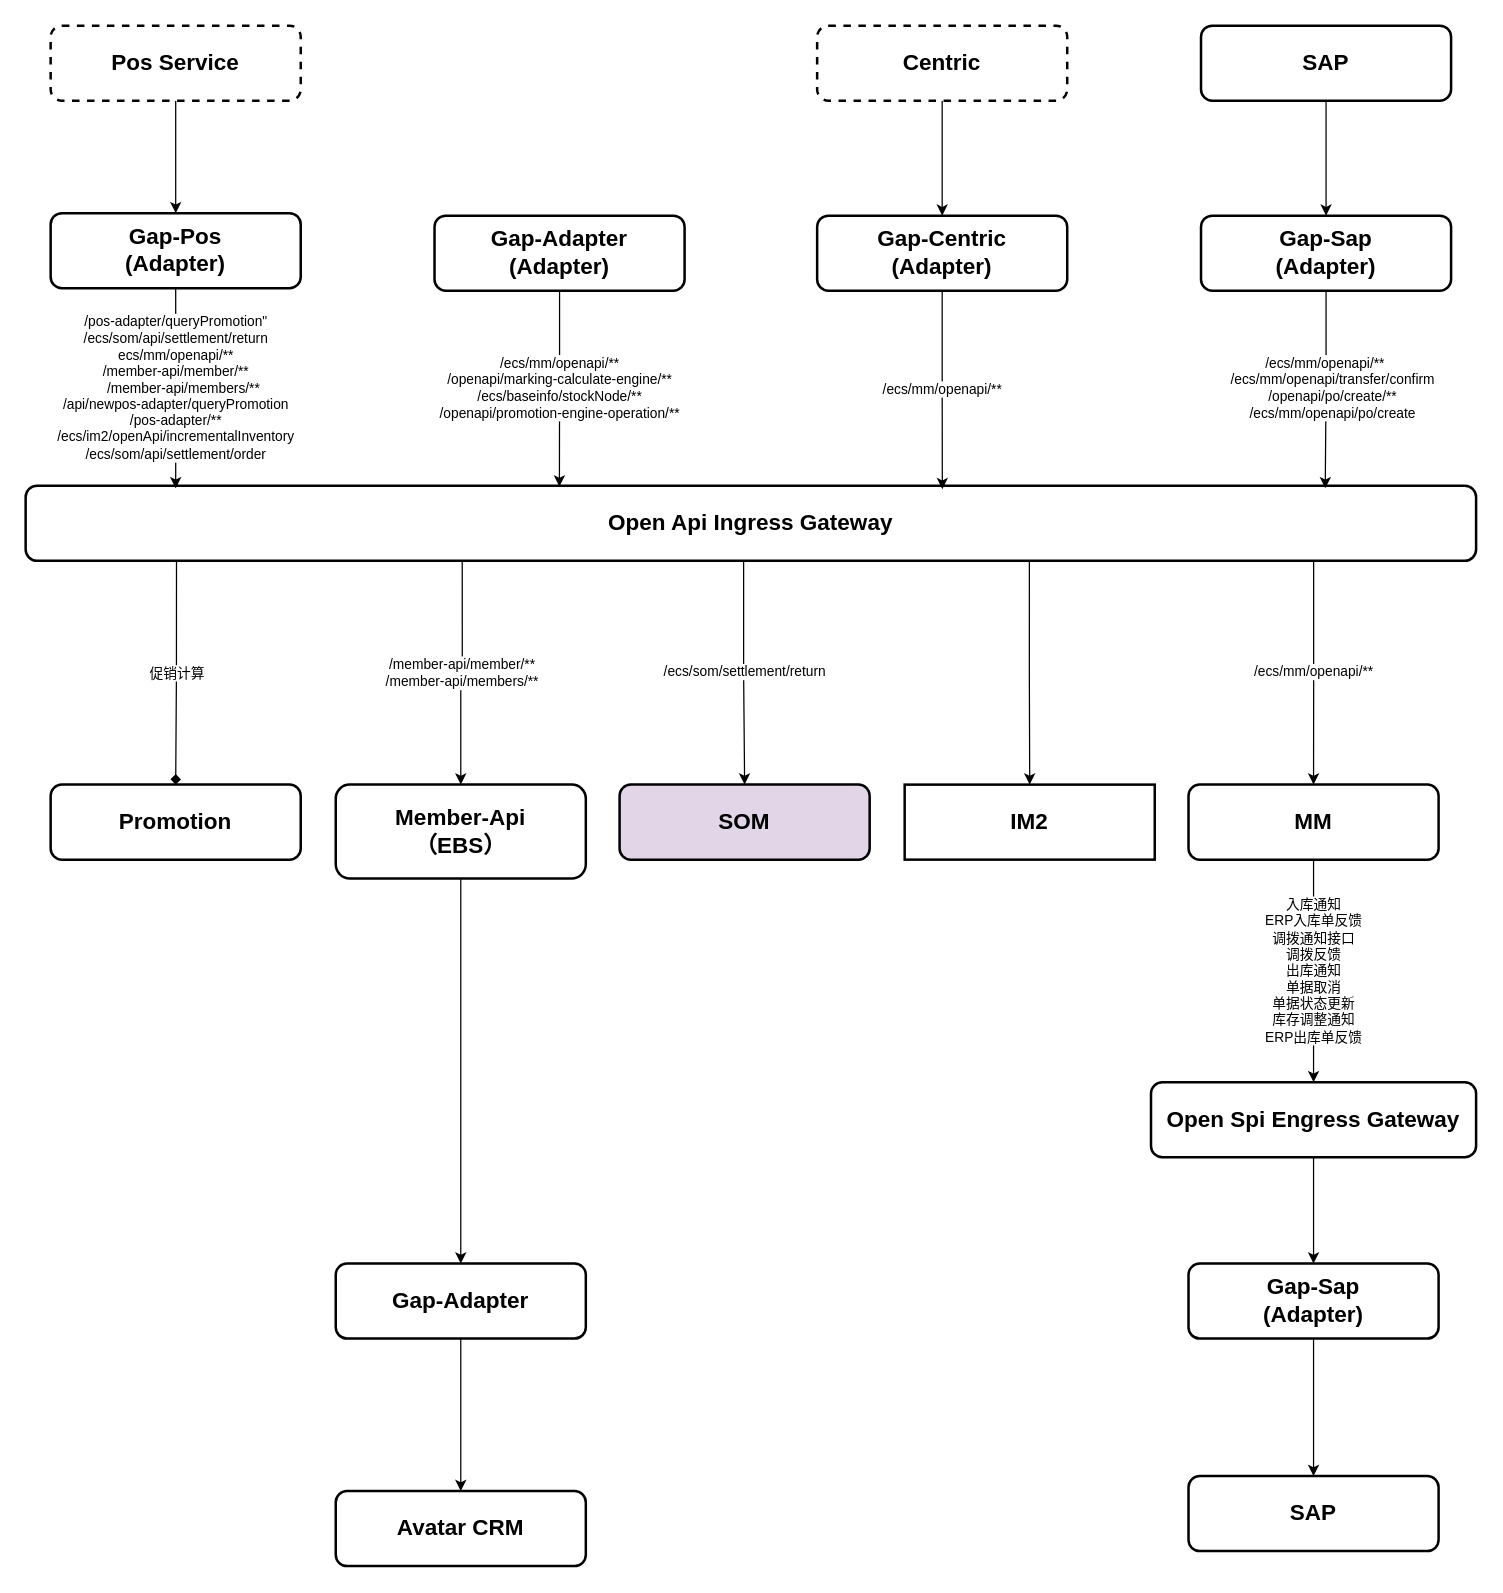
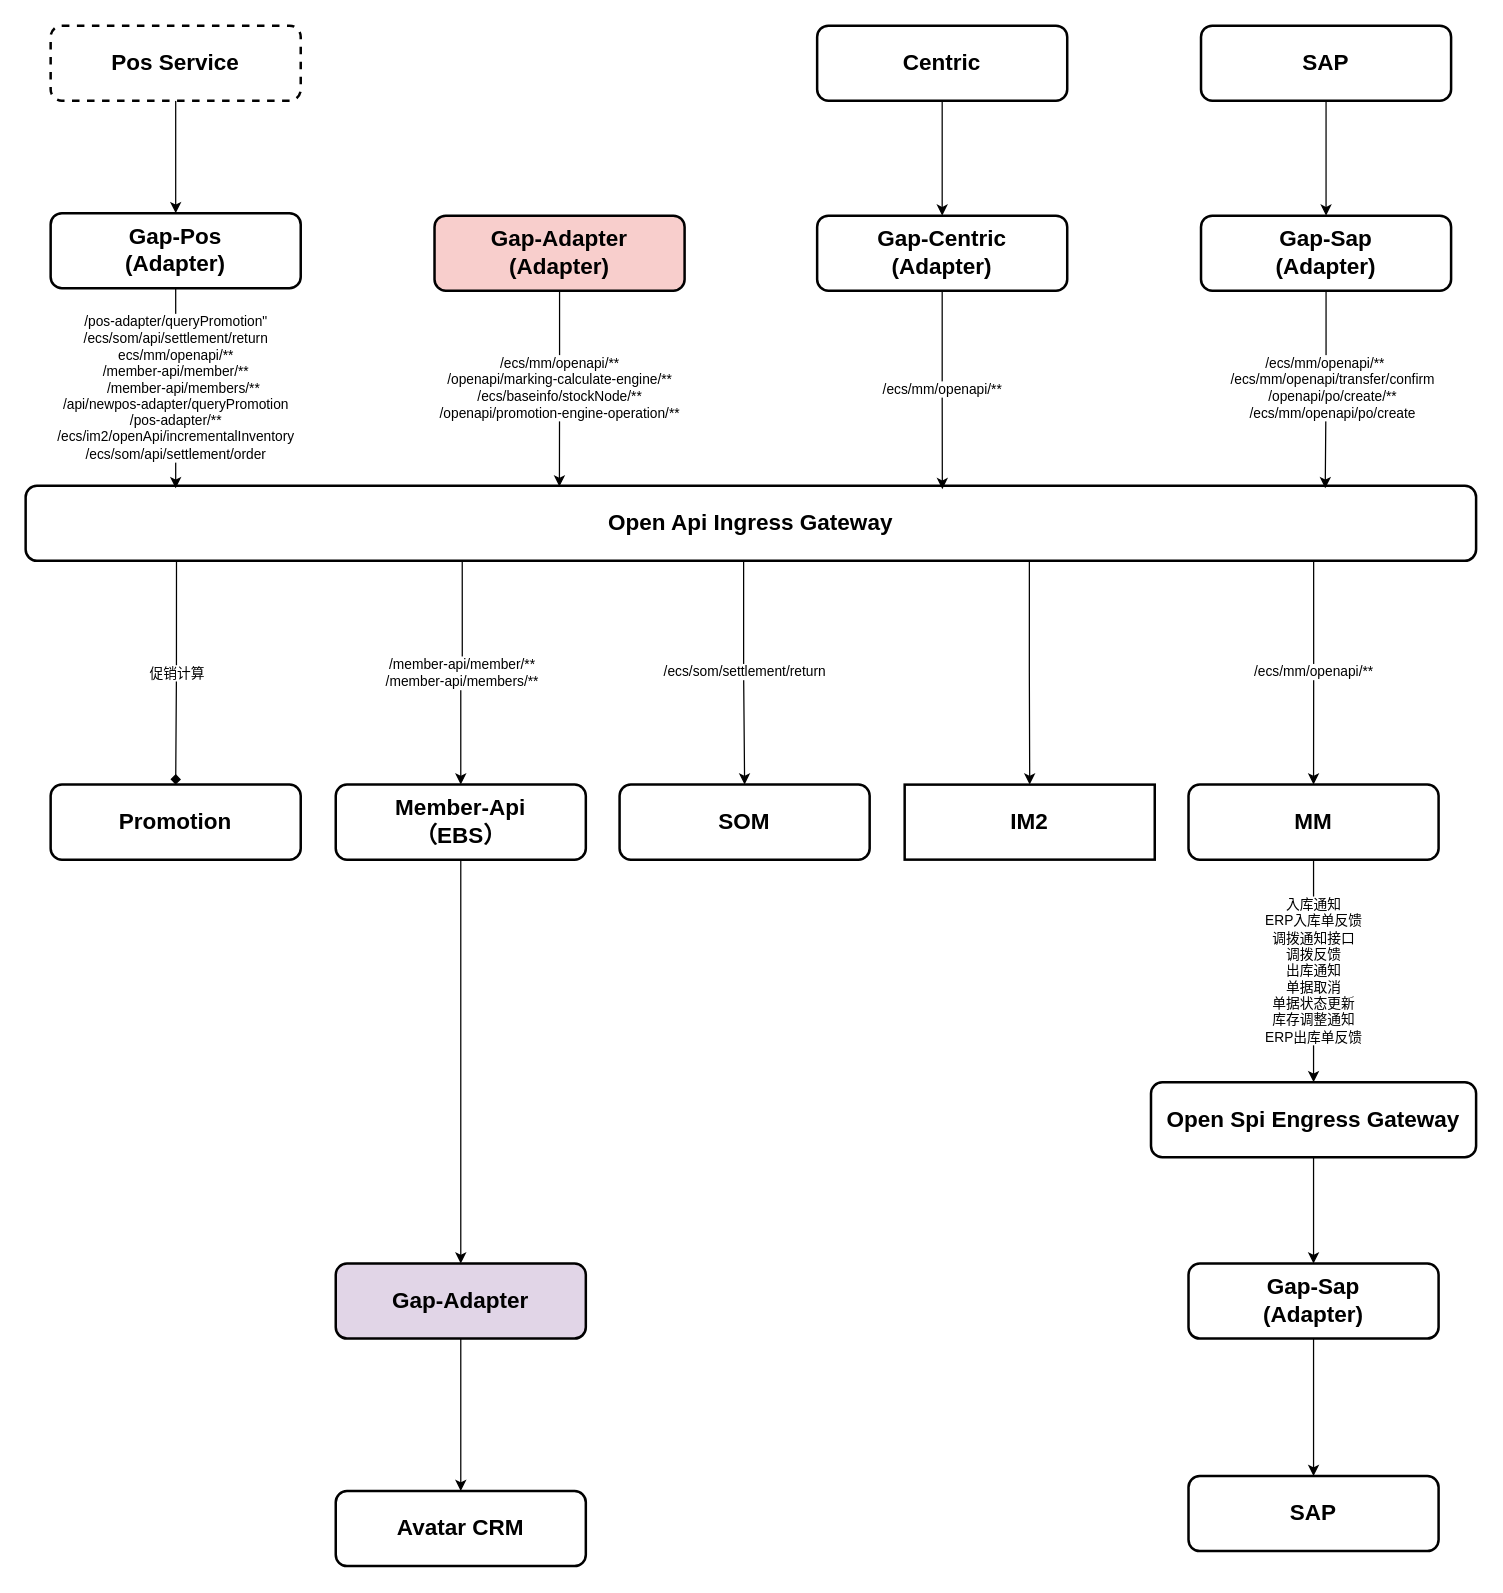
node "Centric": style dashed -> solid
node "Gap-Adapter (Adapter)": fillcolor #ffffff -> #f8cecc
node "SOM": fillcolor #e1d5e7 -> #ffffff
node "Member-Api （EBS）": size 250x94 -> 250x75
node "Gap-Adapter": fillcolor #ffffff -> #e1d5e7
